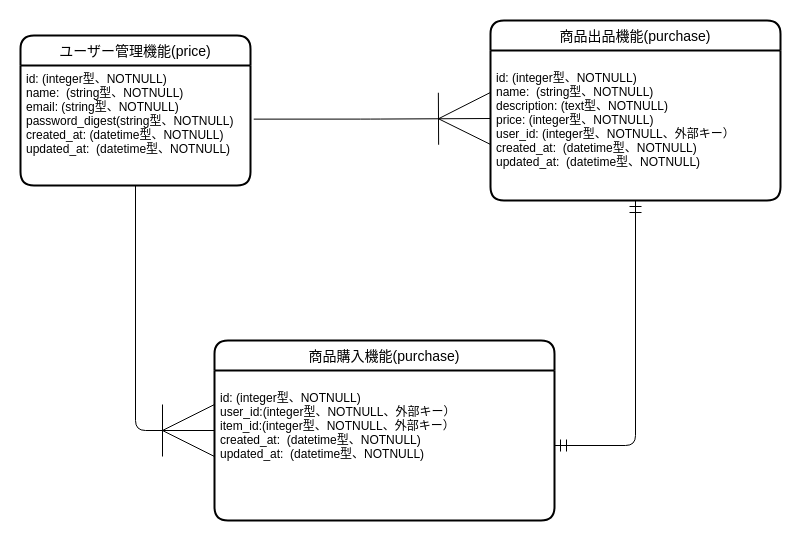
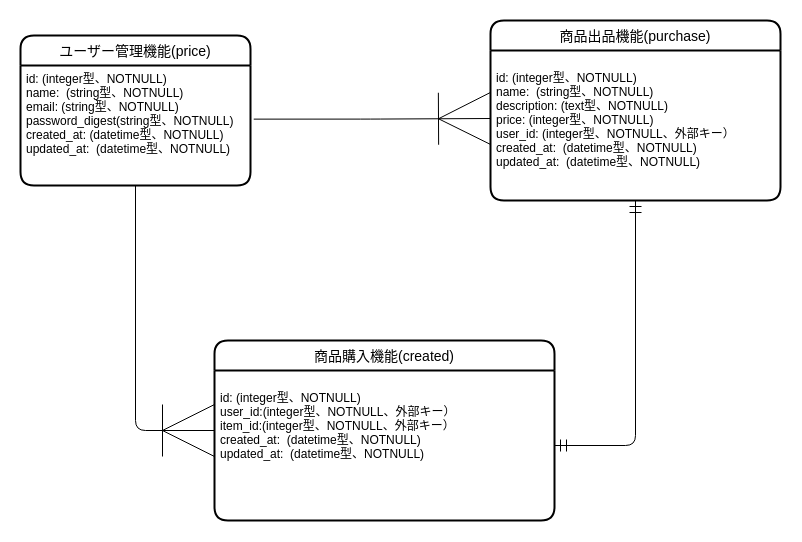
node "商品購入機能(purchase)": label "商品購入機能(purchase)" -> "商品購入機能(created)"
